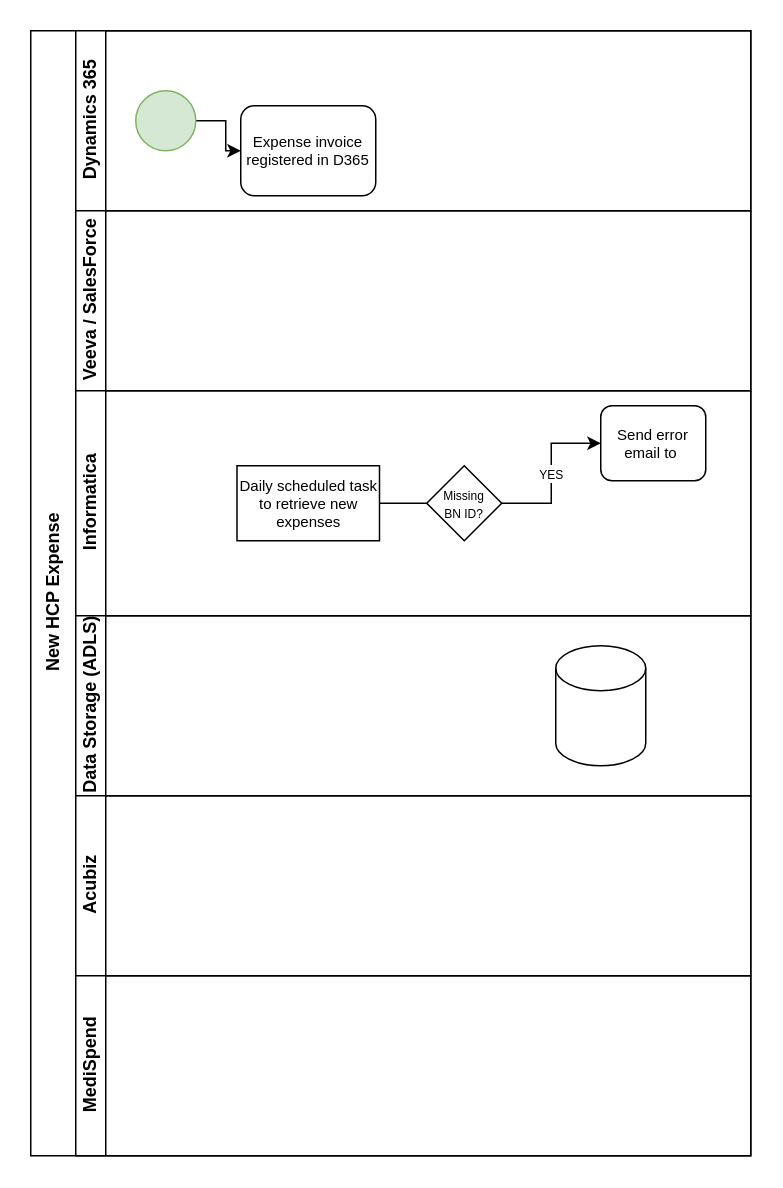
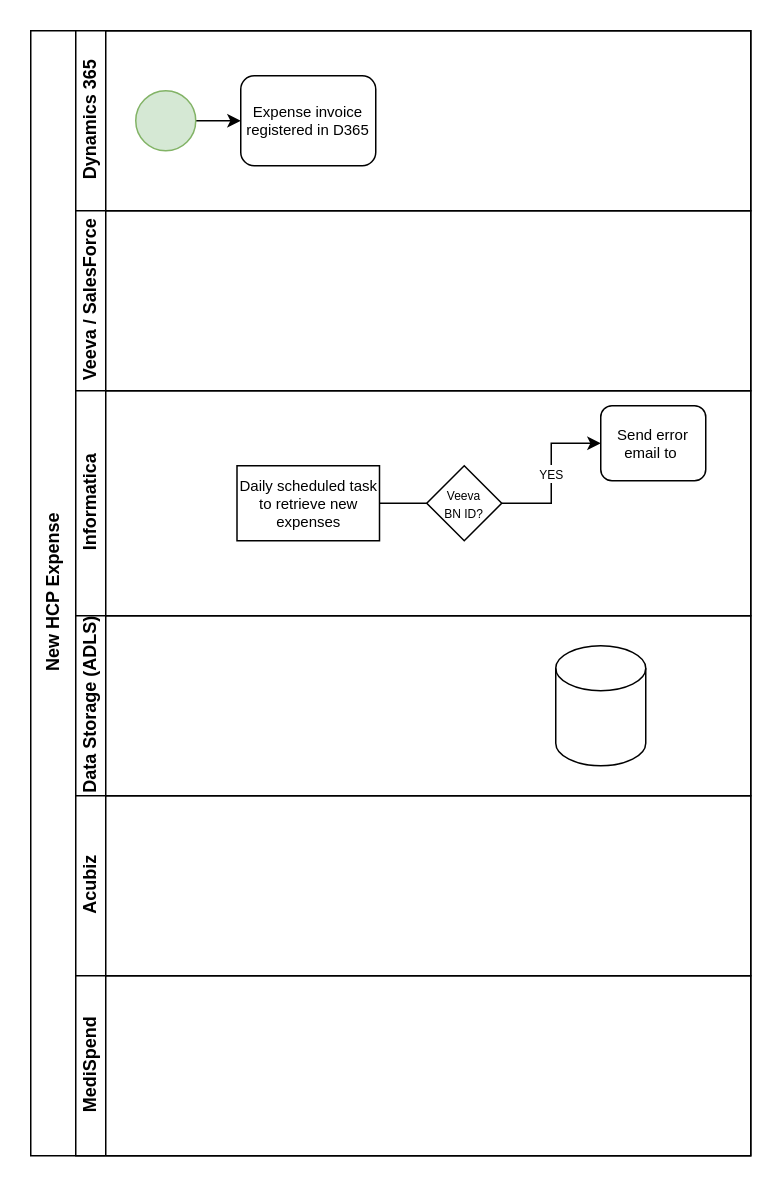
node "Expense invoice registered in D365": moved (308, 151) -> (308, 121)
node "Missing BN ID?": label "Missing BN ID?" -> "Veeva BN ID?"
